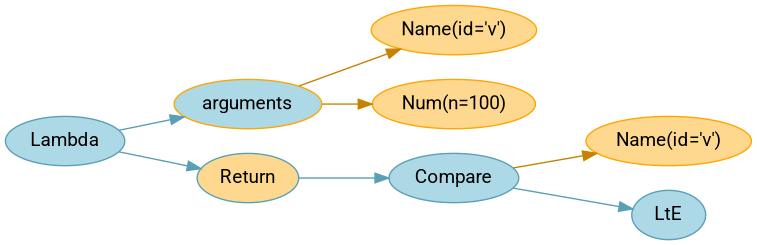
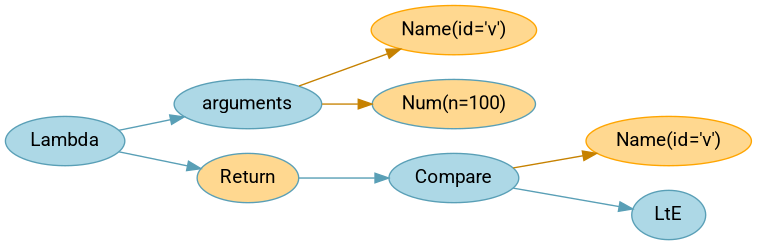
node "arguments": color orange -> #599fb6
node "Num(n=100)": color orange -> #599fb6
